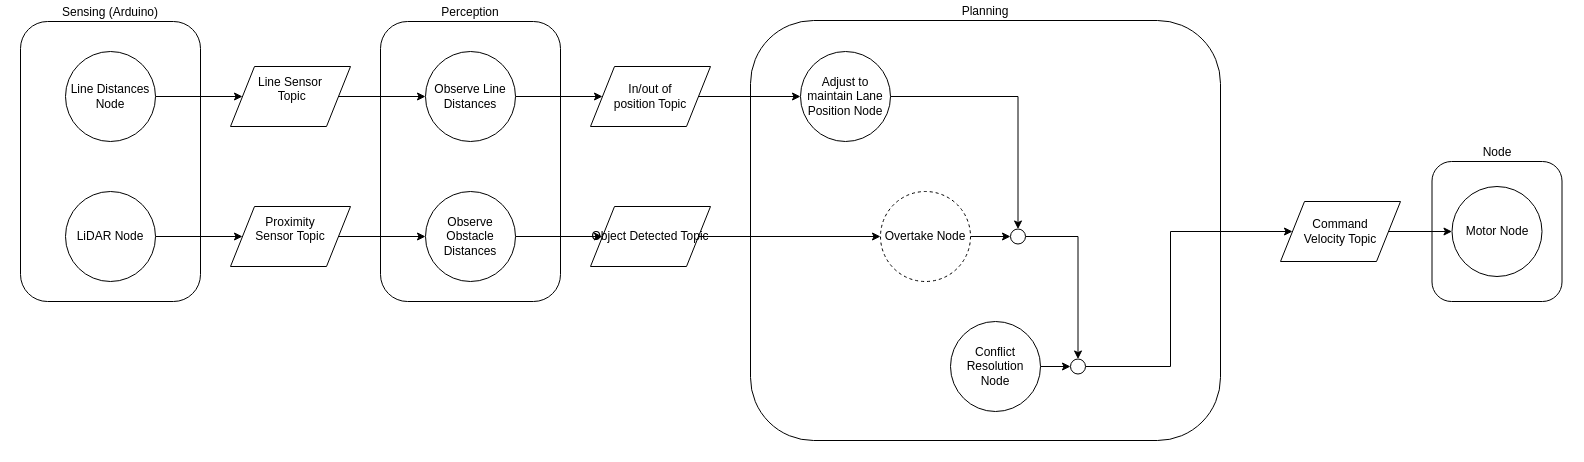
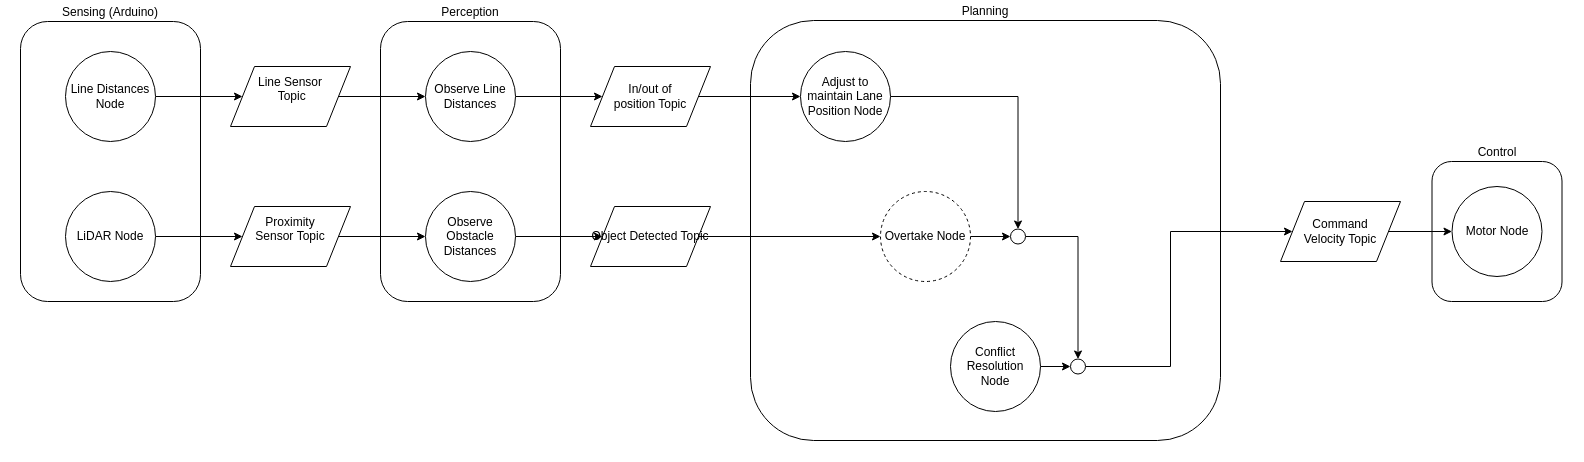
node "Node": label "Node" -> "Control"
